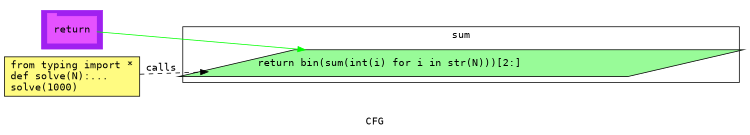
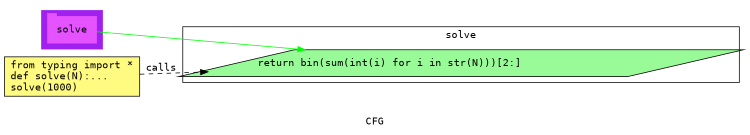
node "return": label "return" -> "solve"
cluster "sum": label "sum" -> "solve"
